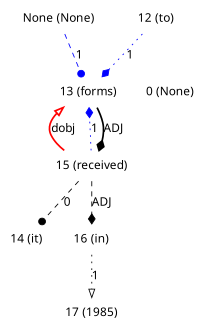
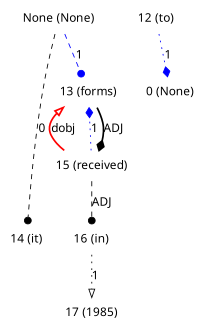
edge "12 (to)" -> "13 (forms)": now "12 (to)" -> "0 (None)"
edge "15 (received)" -> "16 (in)": arrowhead diamond -> dot
edge "15 (received)" -> "14 (it)": now "None (None)" -> "14 (it)"
